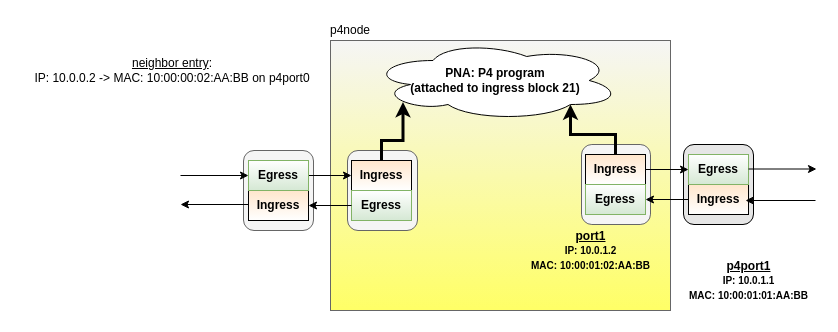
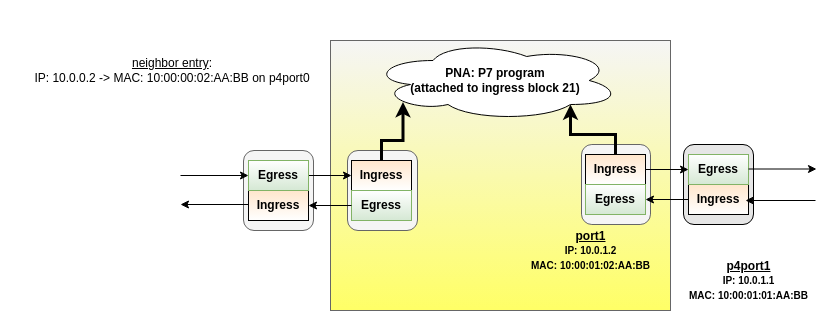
node "p4node": removed
node "PNA: P4 program (attached to ingress block 21)": label "PNA: P4 program (attached to ingress block 21)" -> "PNA: P7 program (attached to ingress block 21)"
